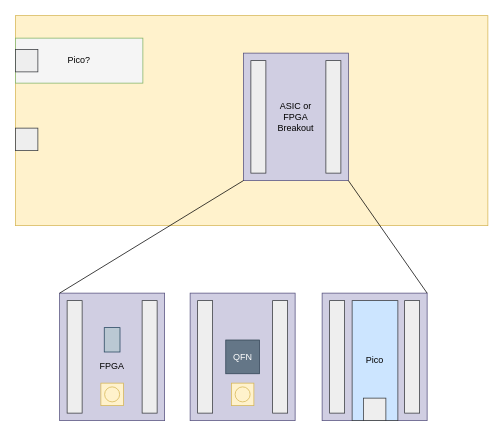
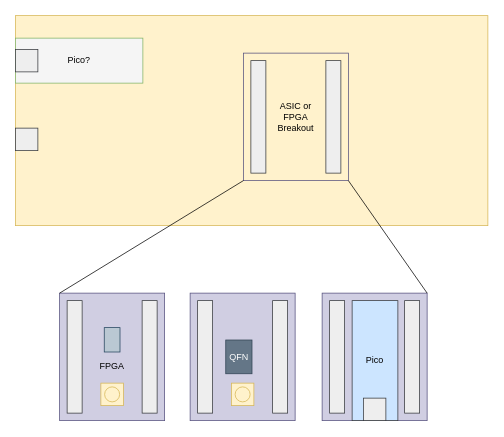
node "ASIC or FPGA Breakout": fillcolor #d0cee2 -> #fff2cc
node "QFN": size 34x34 -> 26x34
